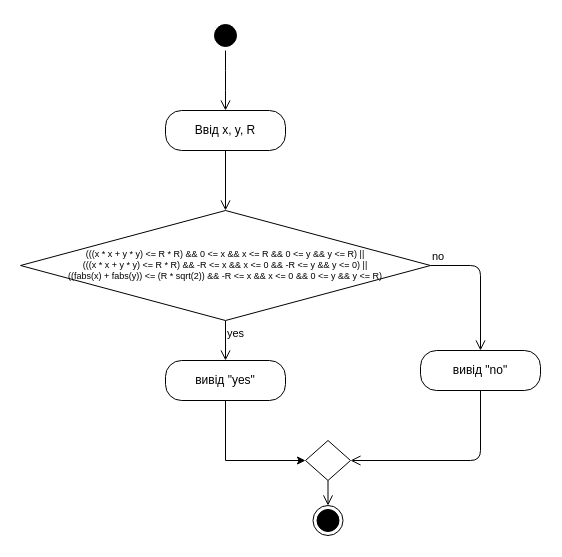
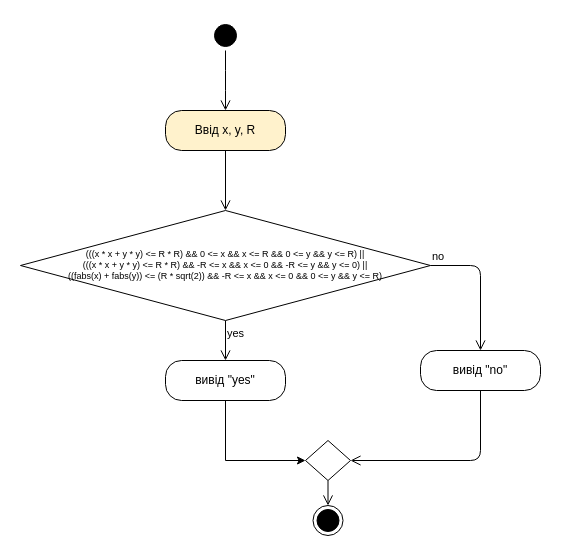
node "Ввід x, y, R": fillcolor #ffffff -> #fff2cc
